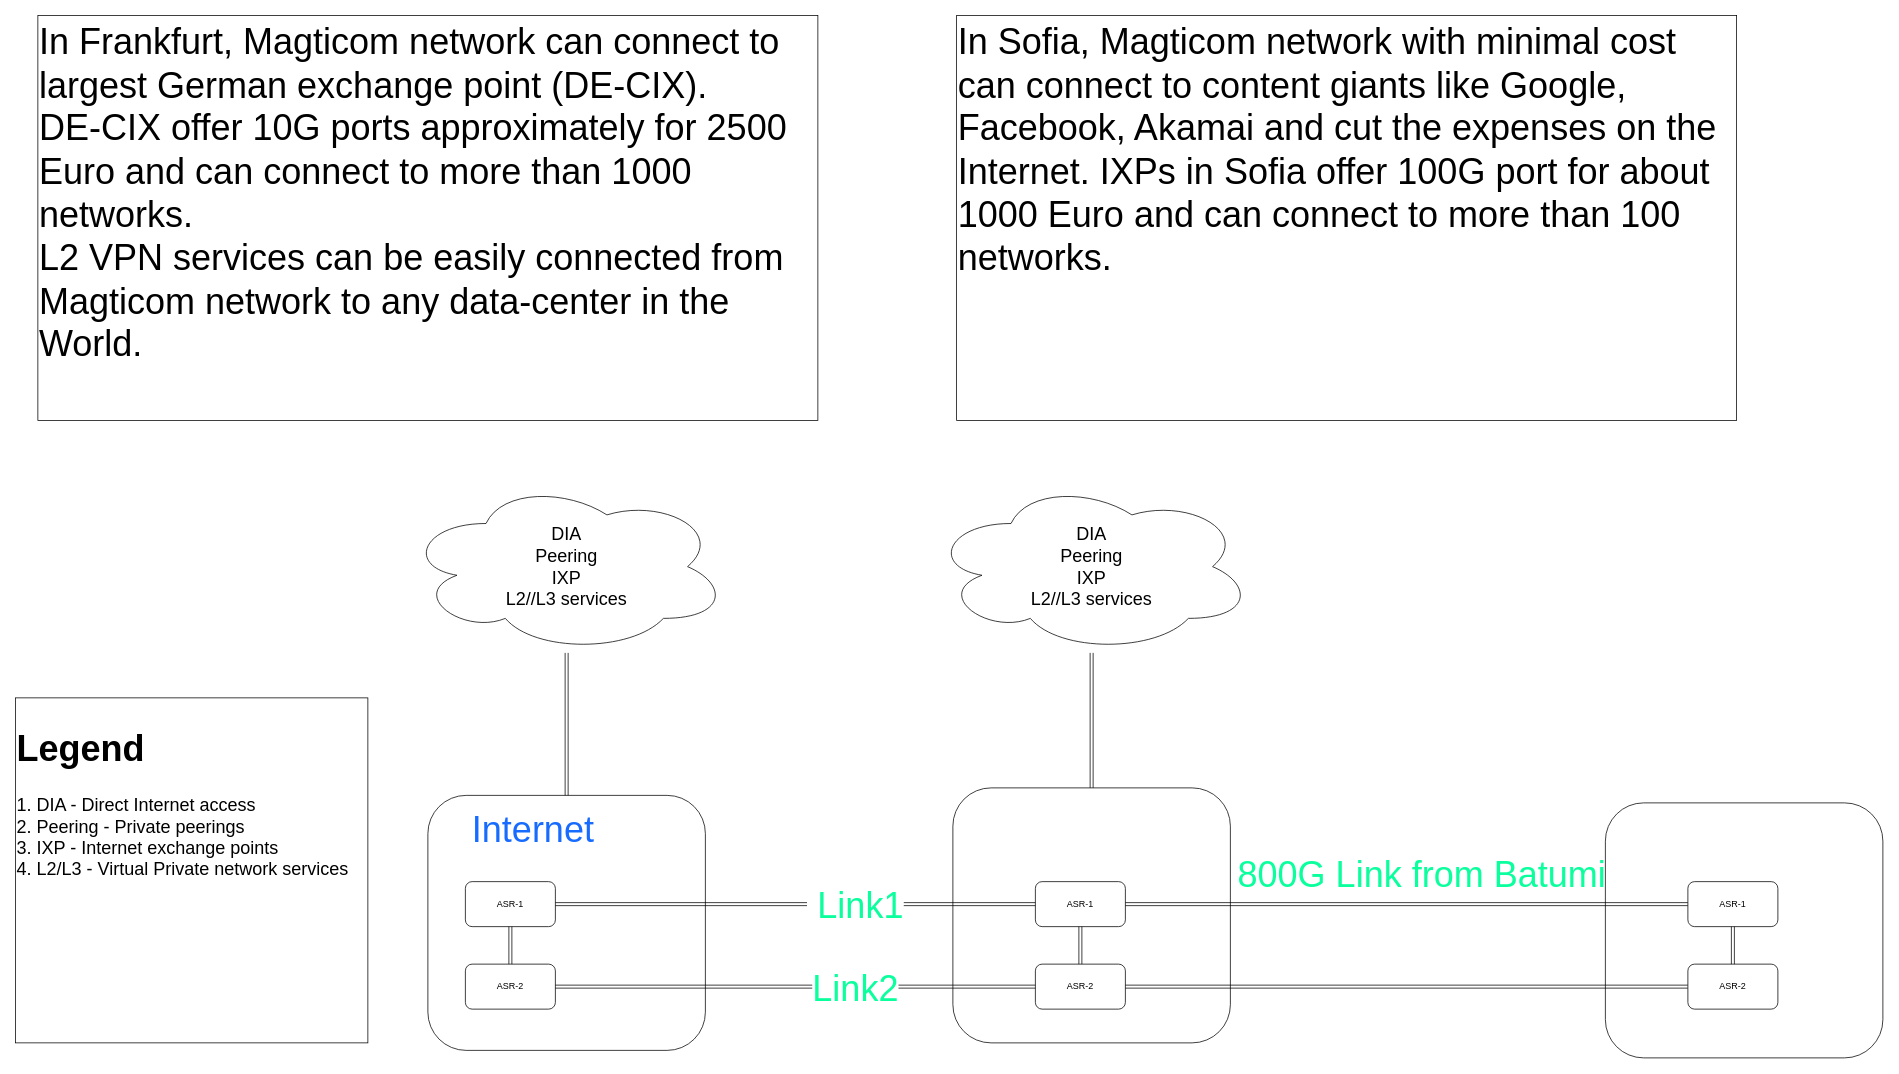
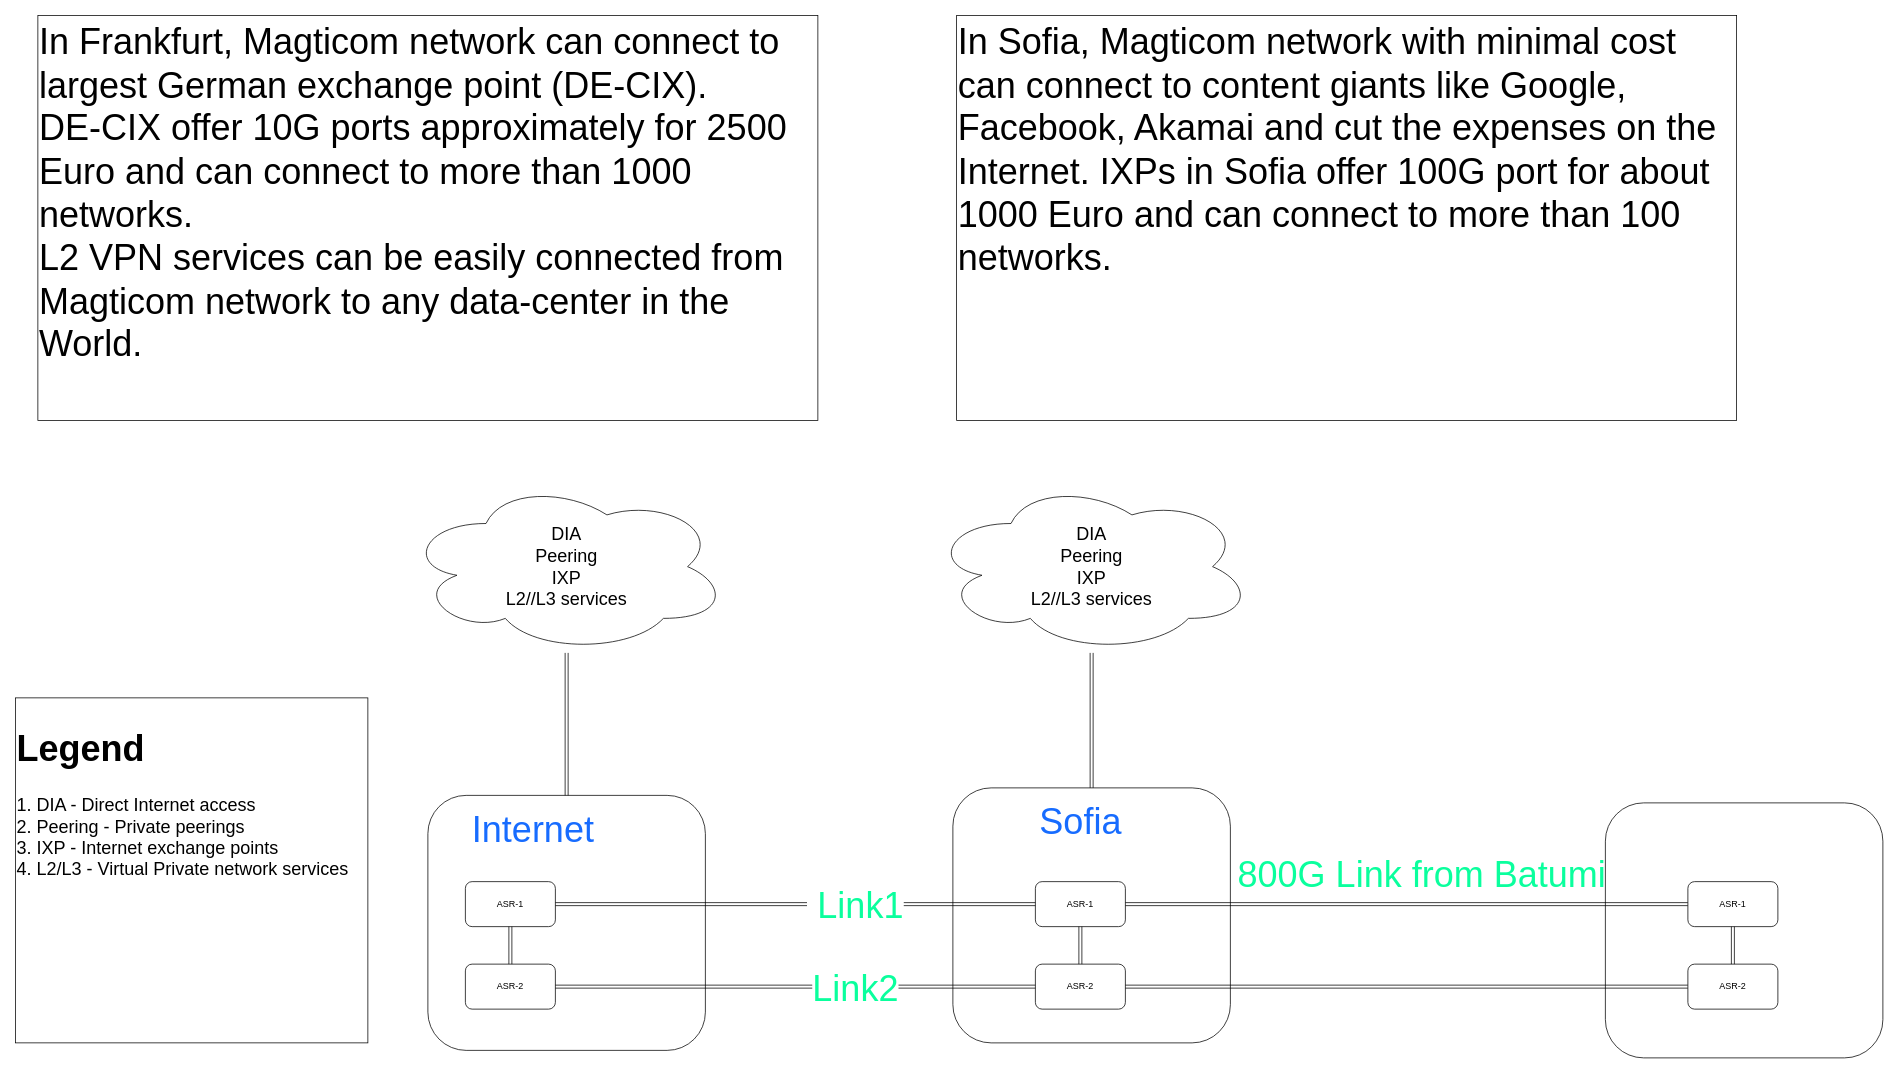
node "Sofia": added
